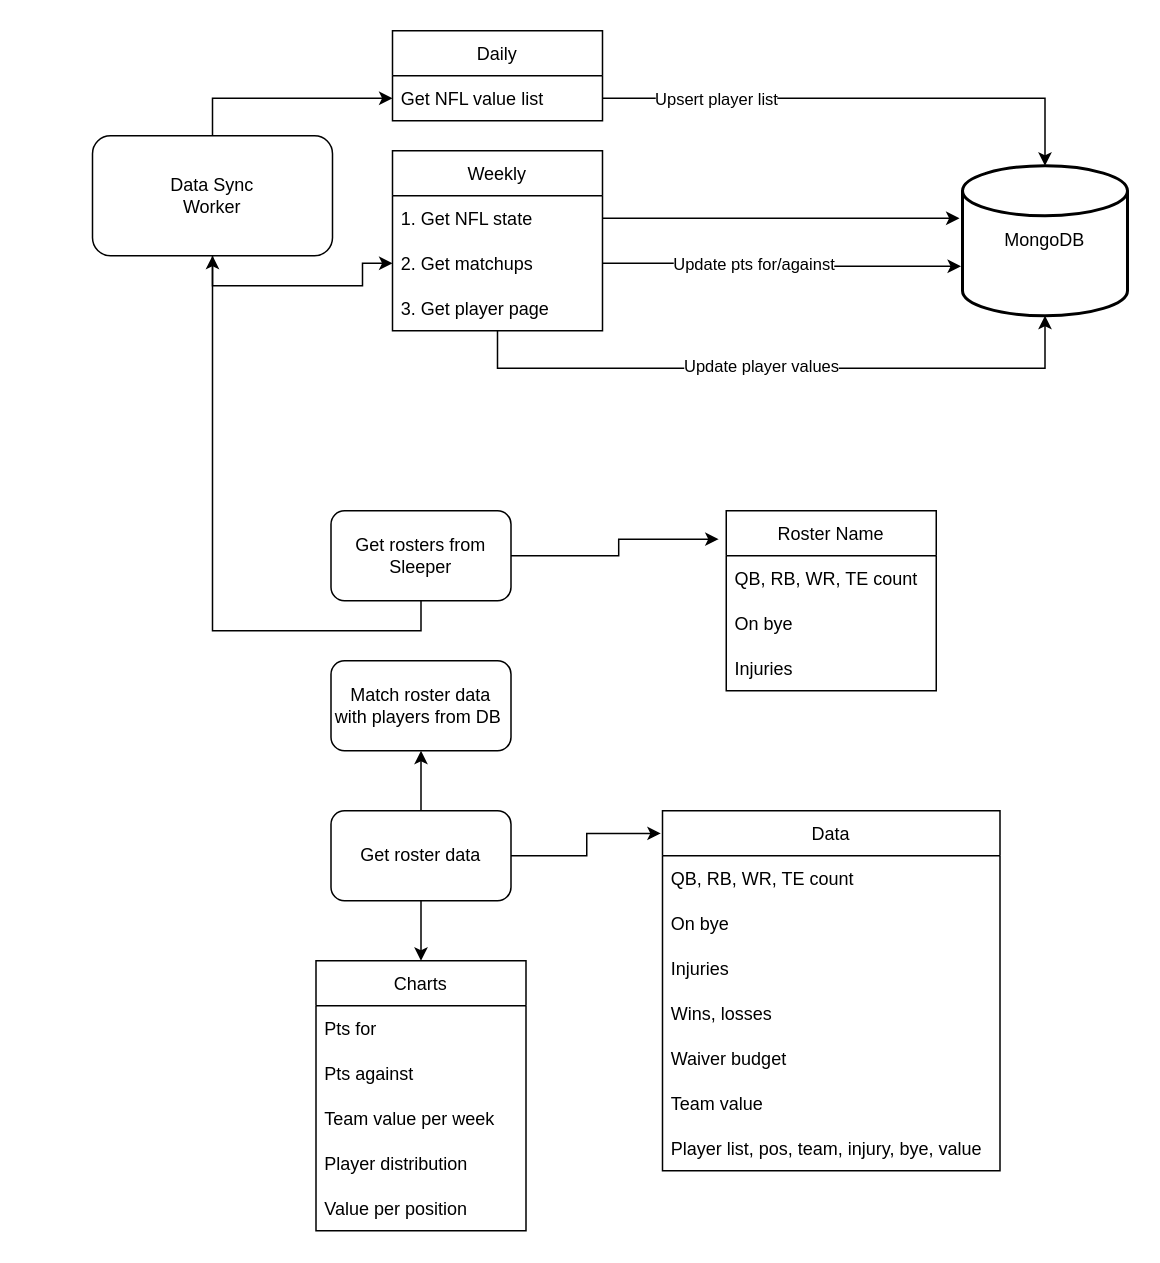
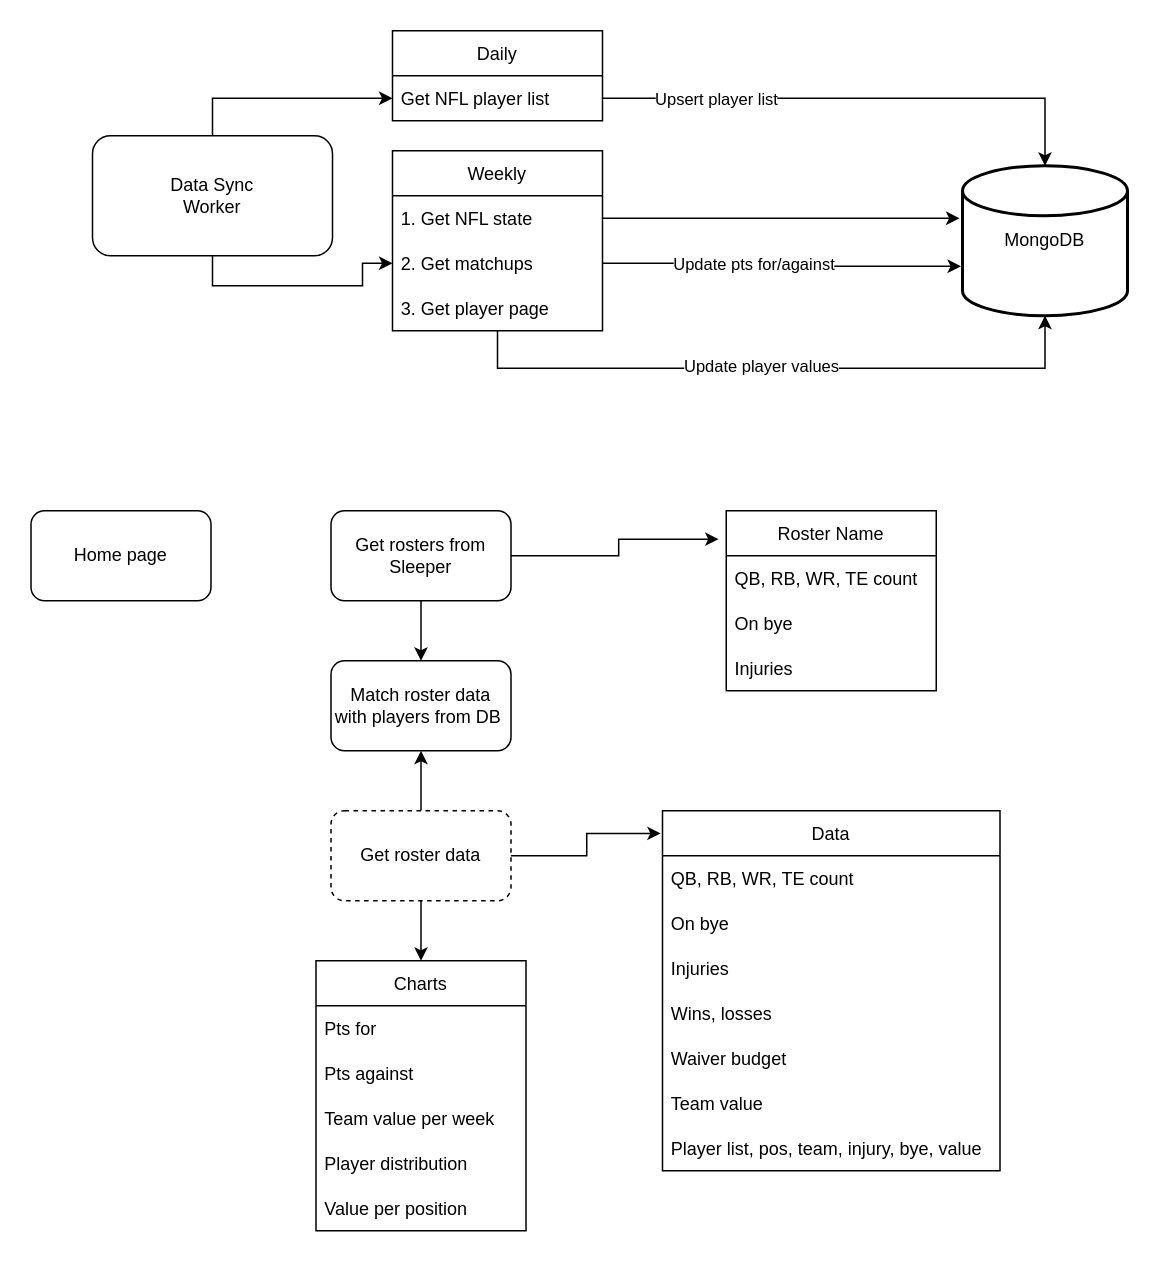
node "Get NFL value list": label "Get NFL value list" -> "Get NFL player list"
node "Home page": added
edge "Get rosters from Sleeper" -> "Data Sync Worker": now "Get rosters from Sleeper" -> "Match roster data with players from DB"
node "Get roster data": style solid -> dashed
